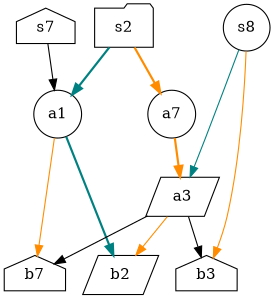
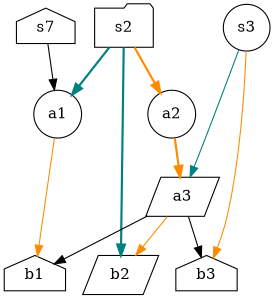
node "s8": label "s8" -> "s3"
node "a7": label "a7" -> "a2"
edge "a1" -> "b2": now "s2" -> "b2"
node "b7": label "b7" -> "b1"
